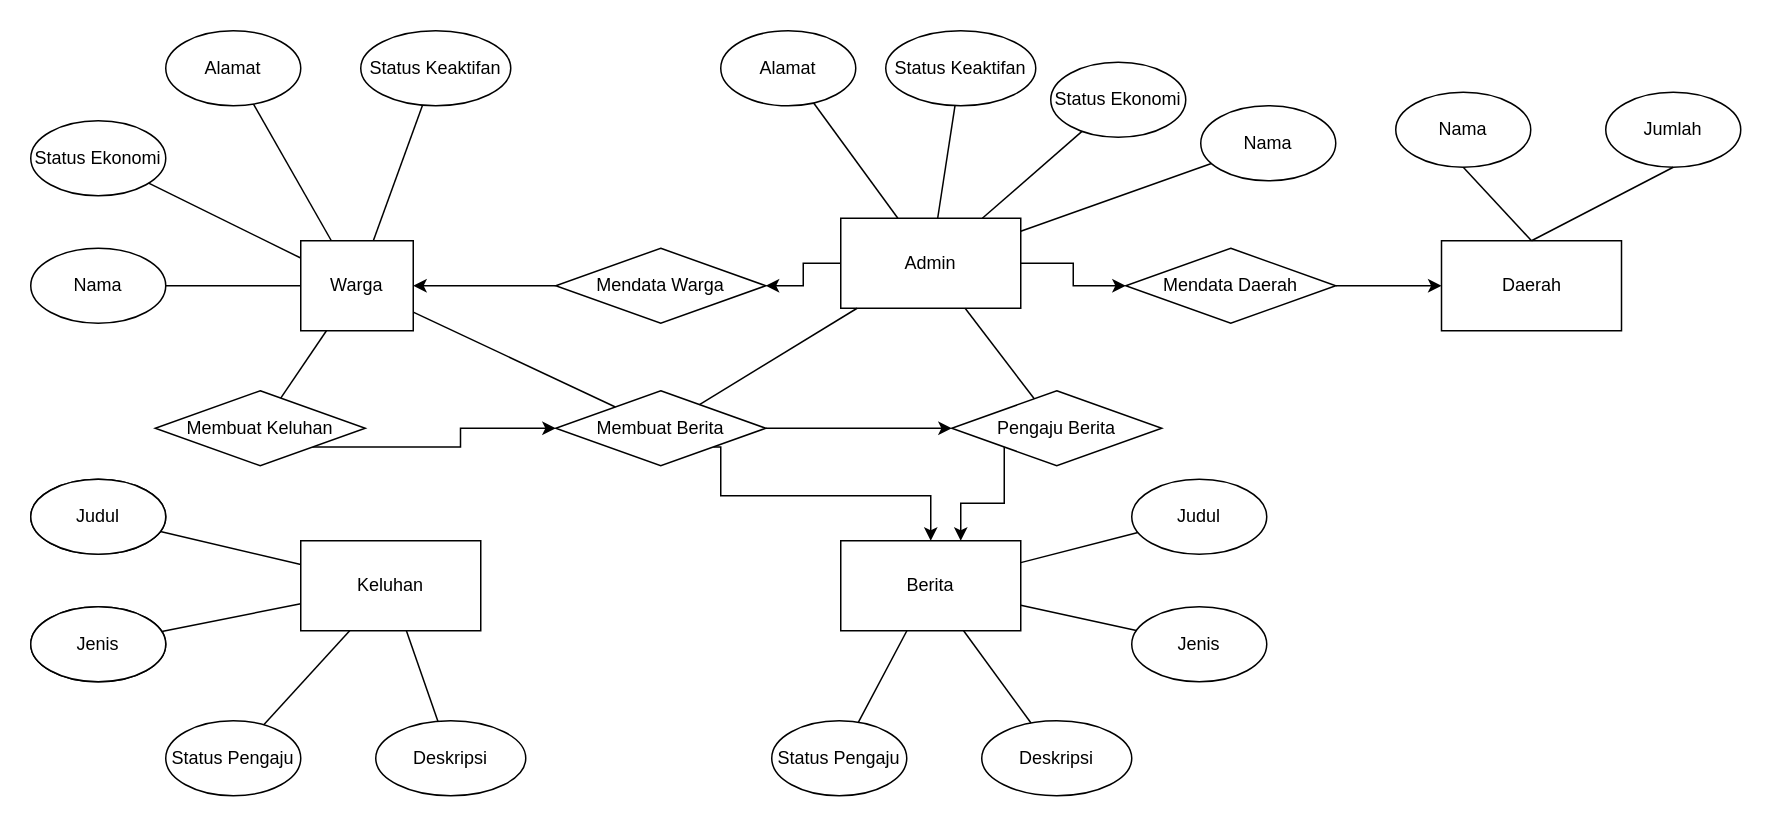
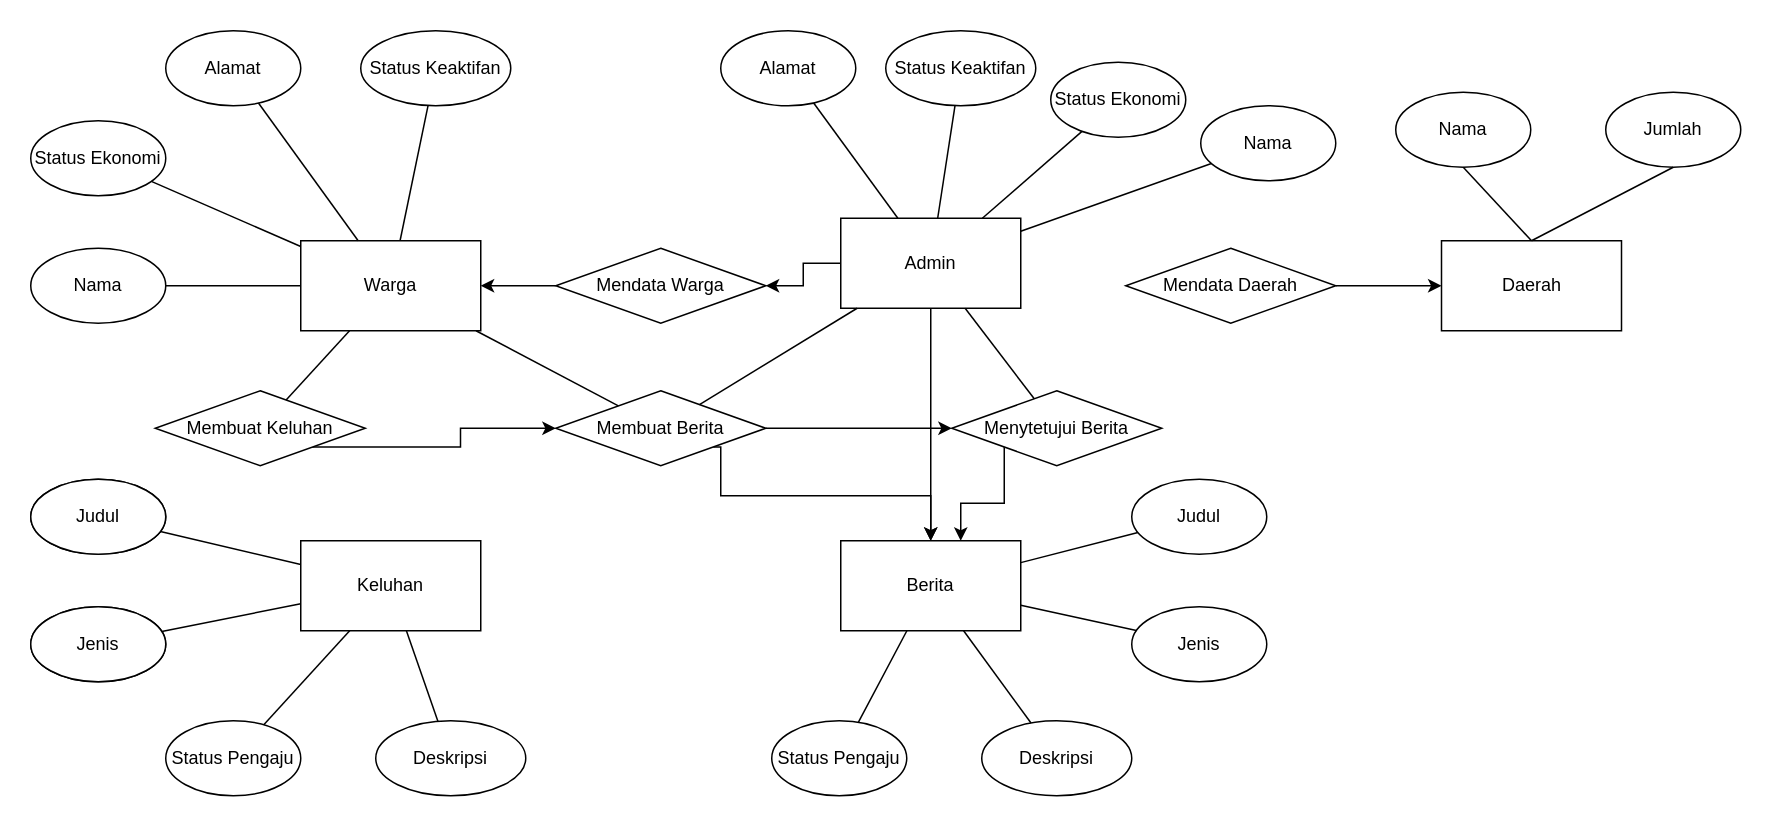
edge "Admin" -> "Mendata Daerah": now "Admin" -> "Berita"
node "Warga": size 113x90 -> 180x90
node "Pengaju Berita": label "Pengaju Berita" -> "Menytetujui Berita"
